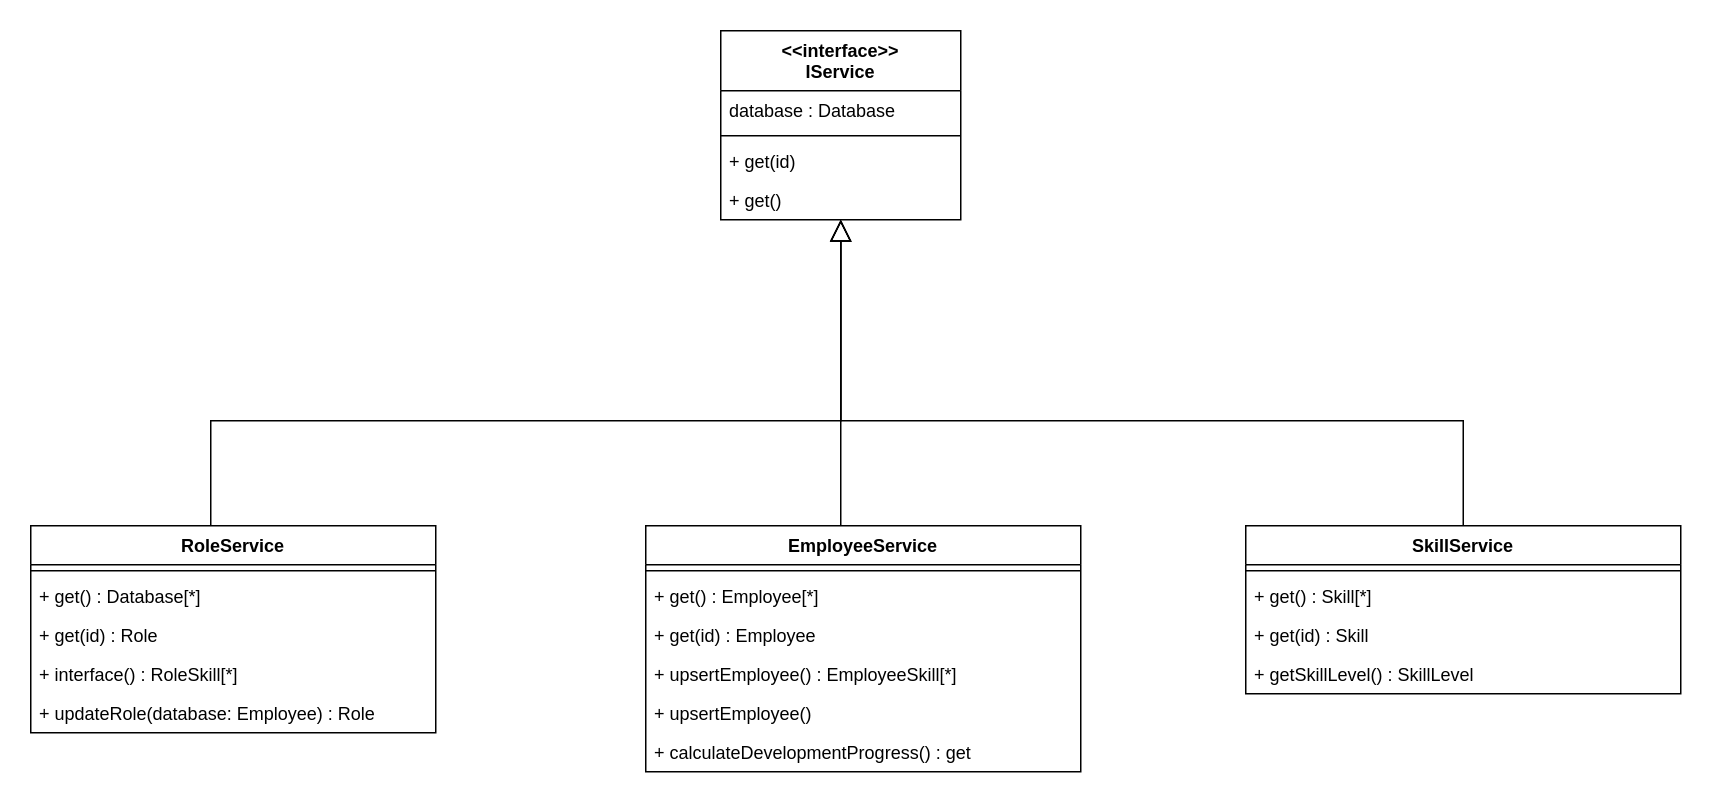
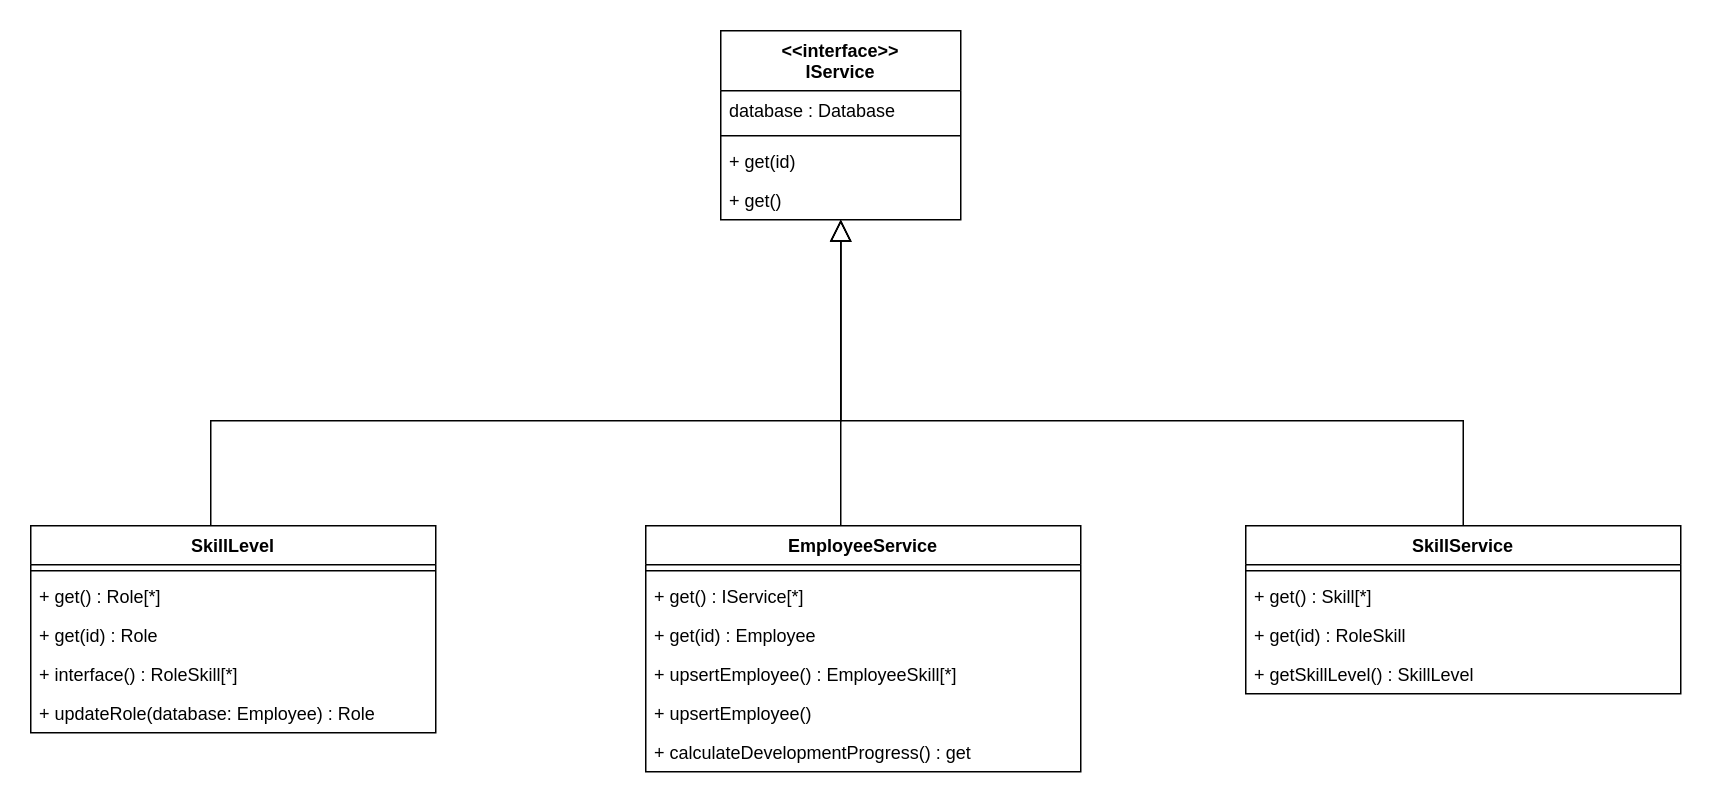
node "RoleService": label "RoleService" -> "SkillLevel"
node "+ get() : Database[*]": label "+ get() : Database[*]" -> "+ get() : Role[*]"
node "+ get() : Employee[*]": label "+ get() : Employee[*]" -> "+ get() : IService[*]"
node "+ get(id) : Skill": label "+ get(id) : Skill" -> "+ get(id) : RoleSkill"
